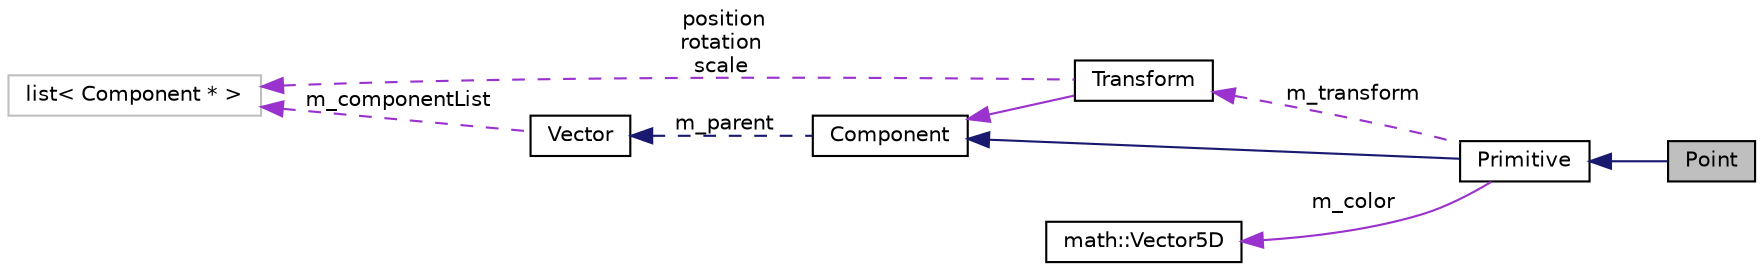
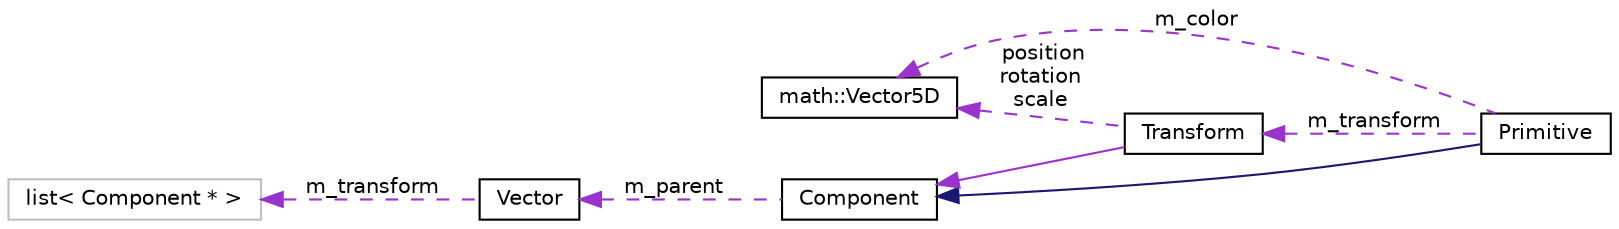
edge "Transform" -> "list< Component * >": now "Transform" -> "math::Vector5D"
edge "Vector" -> "list< Component * >": label " m_componentList" -> " m_transform"
edge "Component" -> "Vector": color midnightblue -> darkorchid3
node "Point": removed
edge "Primitive" -> "math::Vector5D": style solid -> dashed
